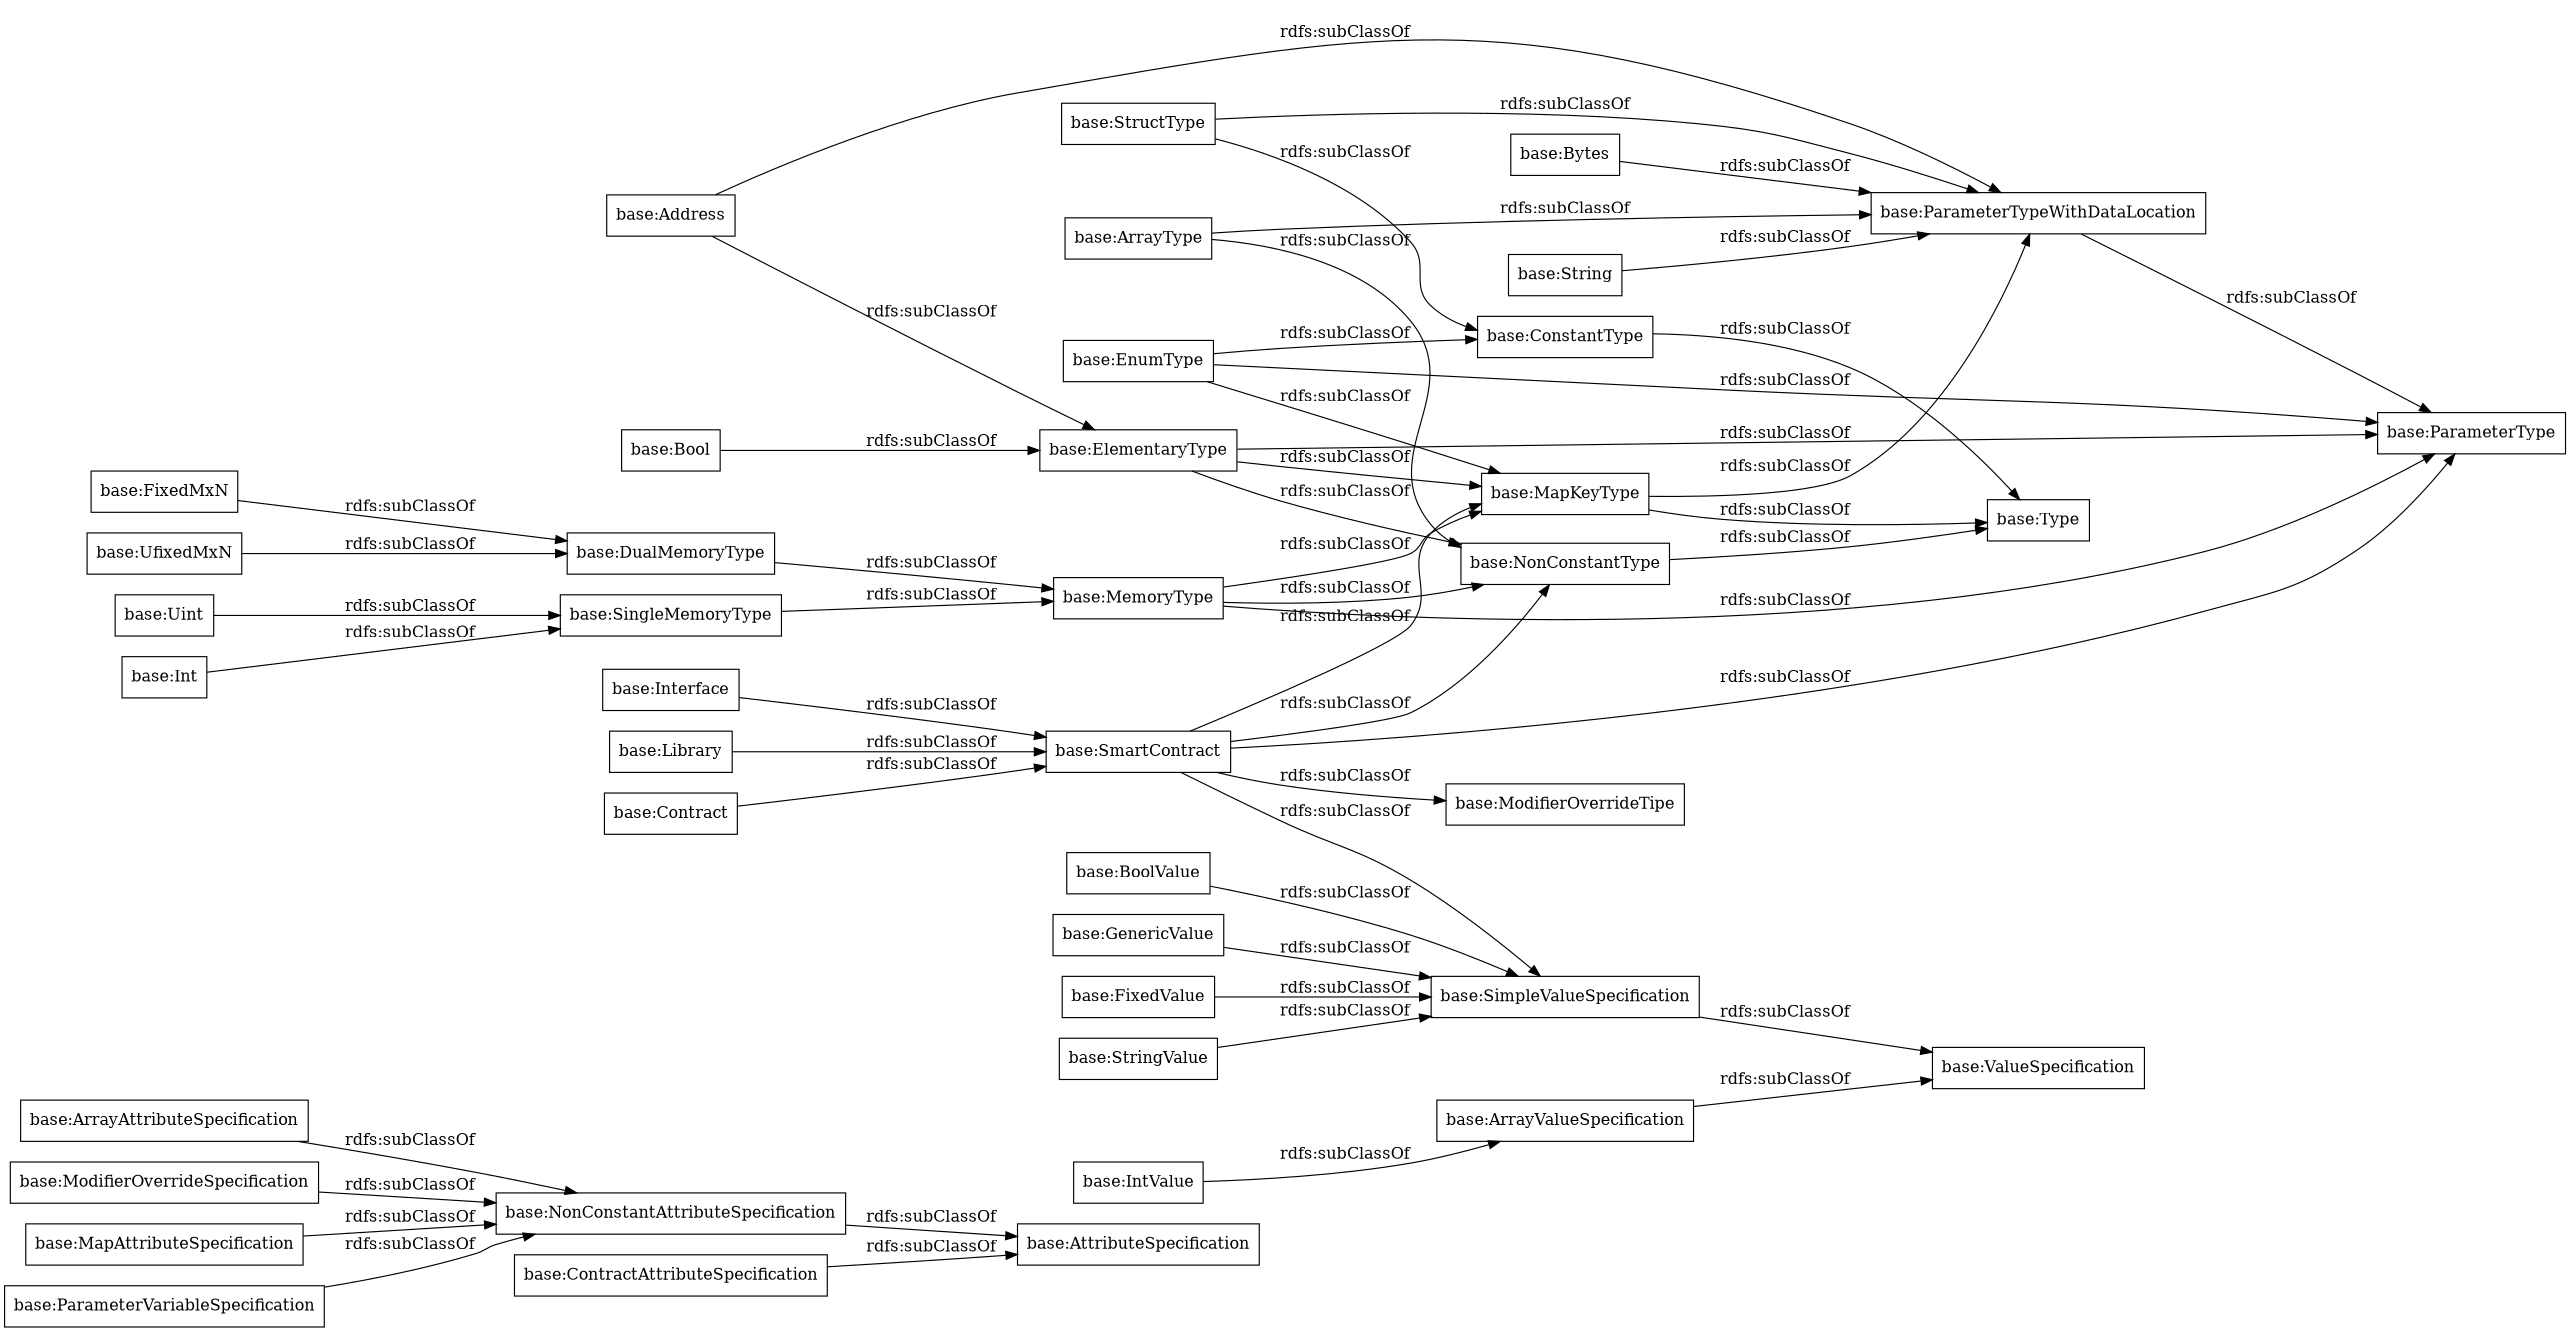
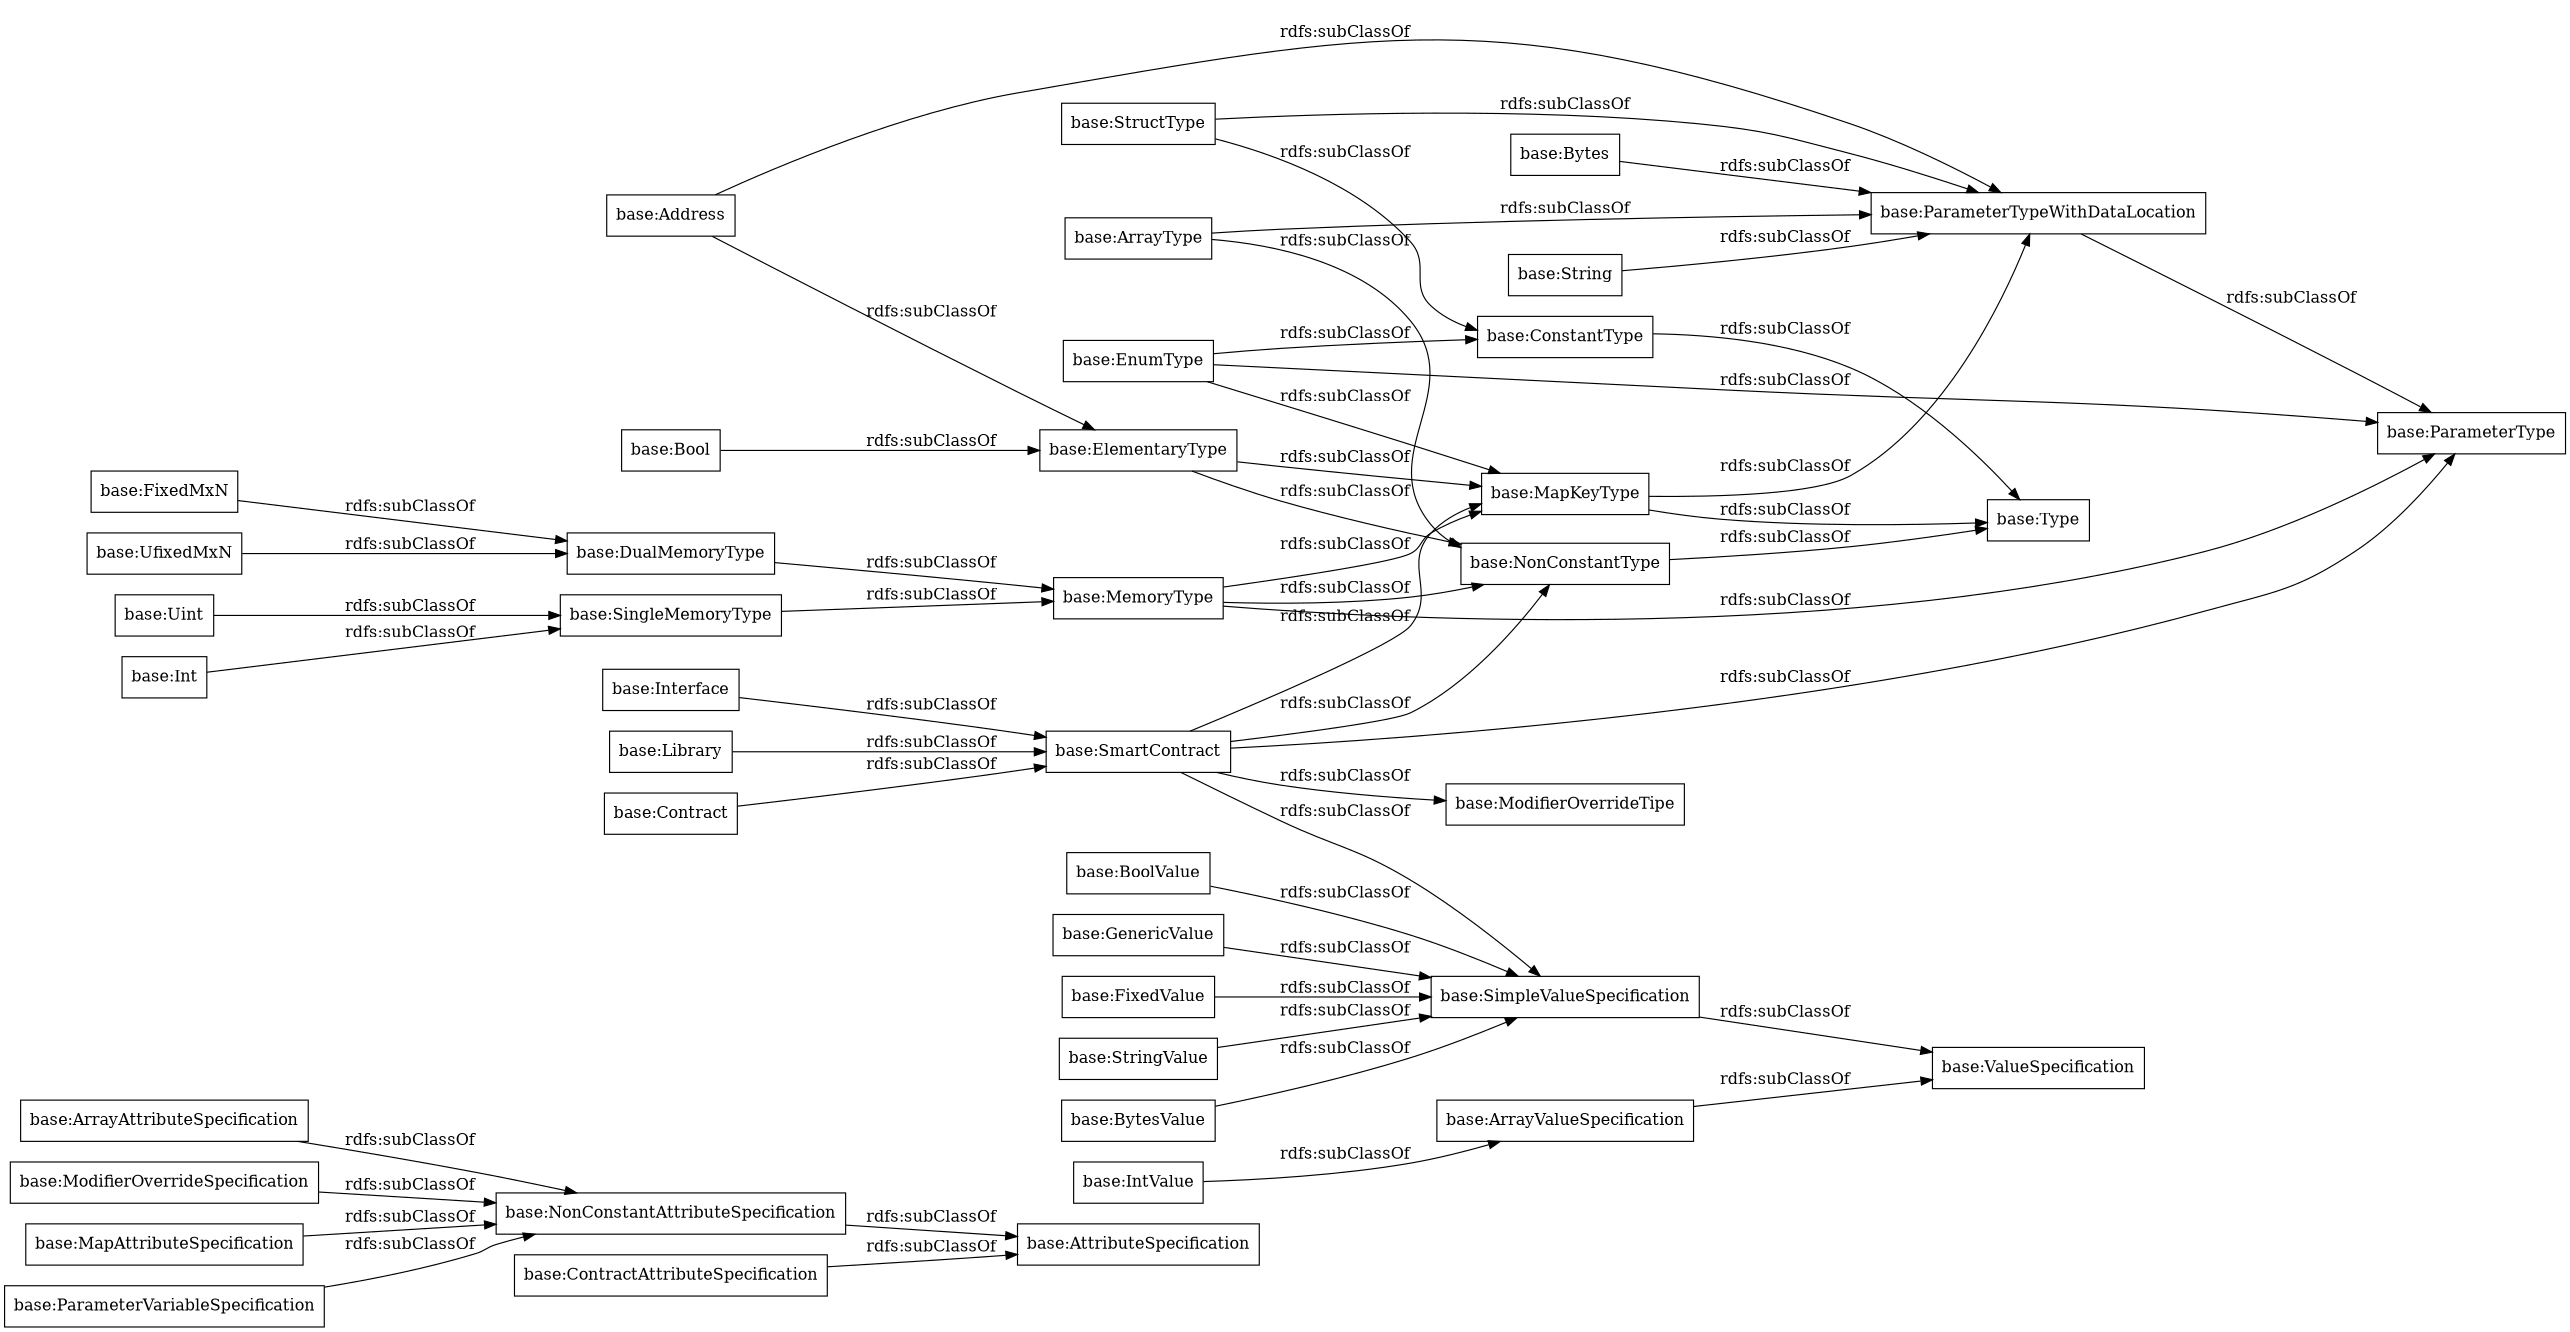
edge "base:ElementaryType" -> "base:ParameterType": removed, label "rdfs:subClassOf"
node "base:BytesValue": added
